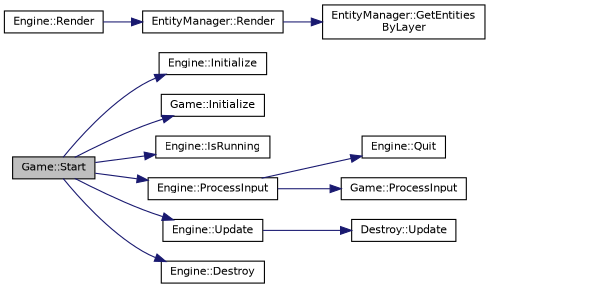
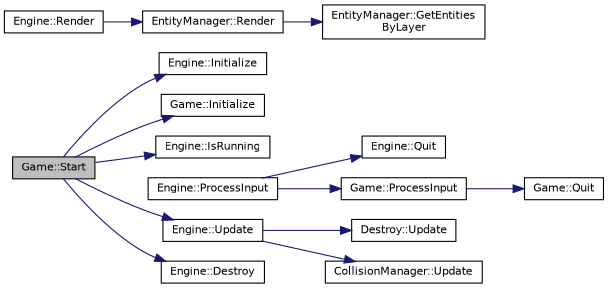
edge "Game::Start" -> "Engine::ProcessInput": removed
node "Game::Quit": added
node "CollisionManager::Update": added
